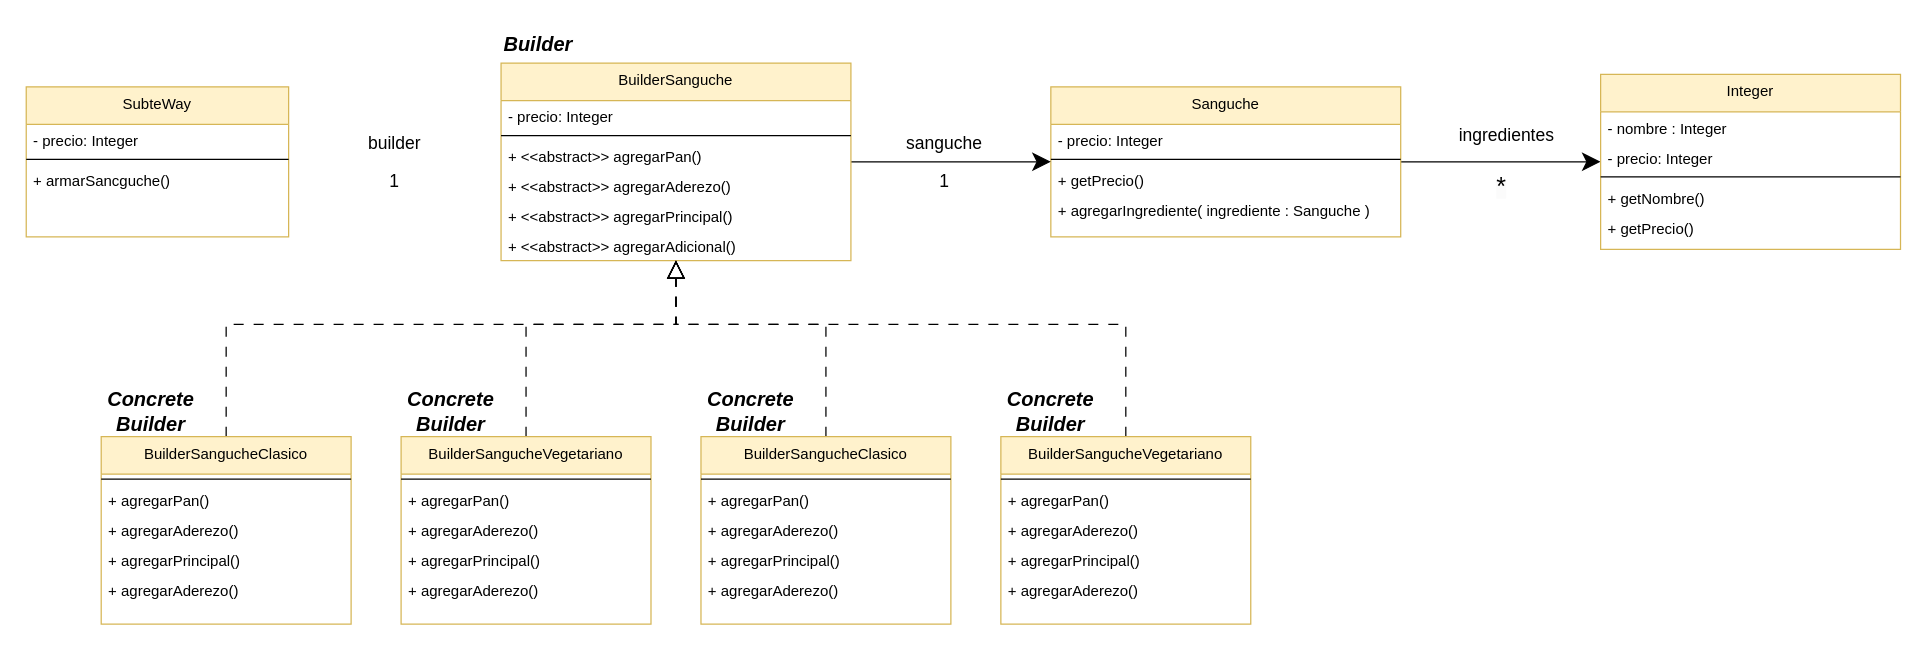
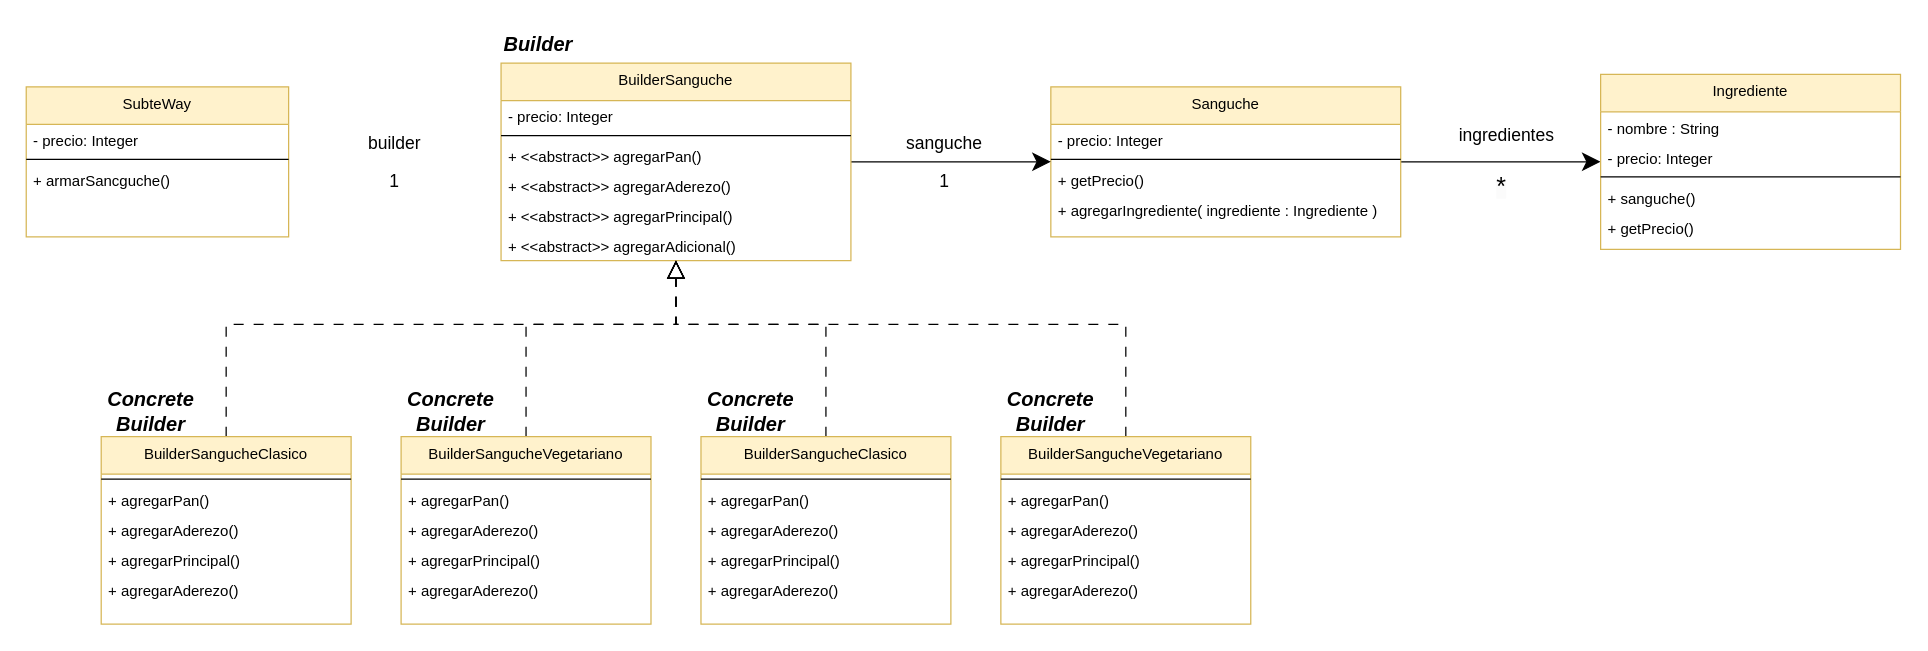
node "Integer": label "Integer" -> "Ingrediente"
node "- nombre : Integer": label "- nombre : Integer" -> "- nombre : String"
node "+ getNombre()": label "+ getNombre()" -> "+ sanguche()"
node "+ agregarIngrediente( ingrediente : Sanguche )": label "+ agregarIngrediente( ingrediente : Sanguche )" -> "+ agregarIngrediente( ingrediente : Ingrediente )"
